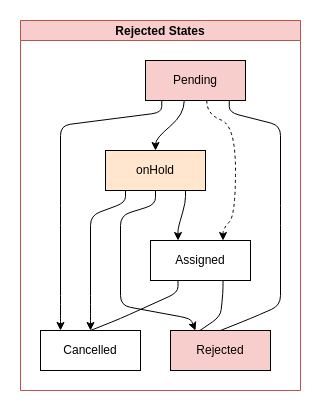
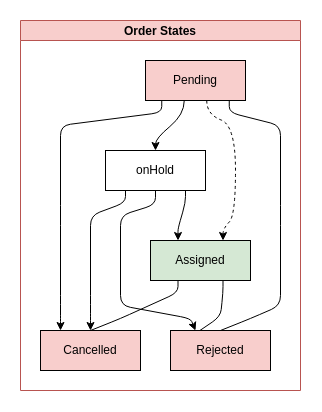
node "Rejected States": label "Rejected States" -> "Order States"
node "onHold": fillcolor #ffe6cc -> #ffffff
node "Assigned": fillcolor #ffffff -> #d5e8d4
node "Cancelled": fillcolor #ffffff -> #f8cecc
